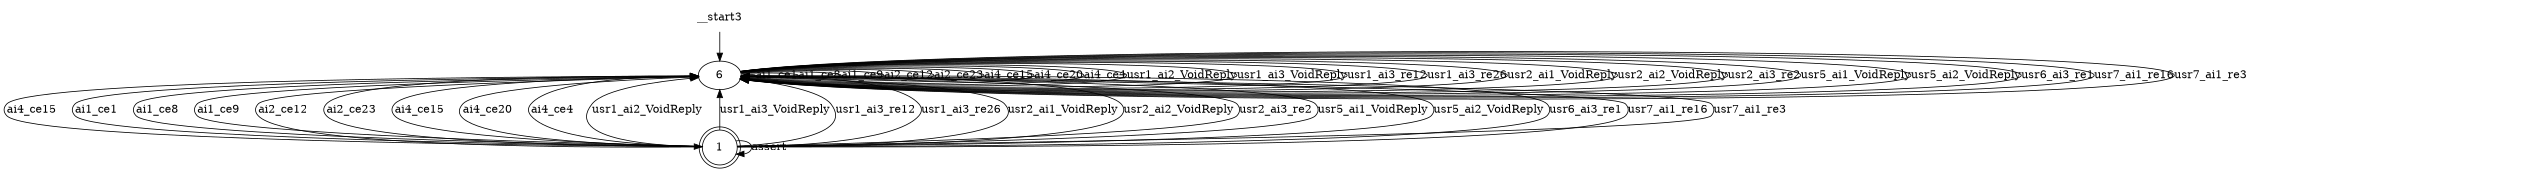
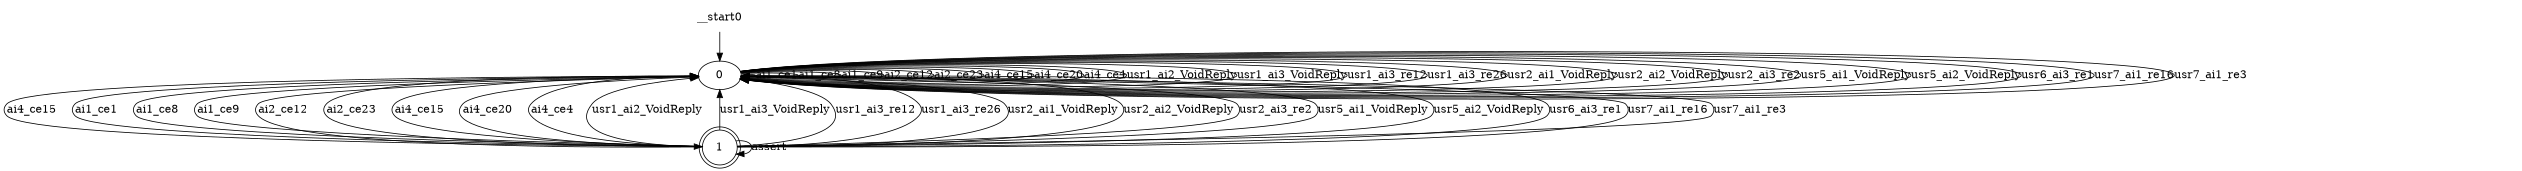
node "__start3": label "__start3" -> "__start0"
node "6": label "6" -> "0"
